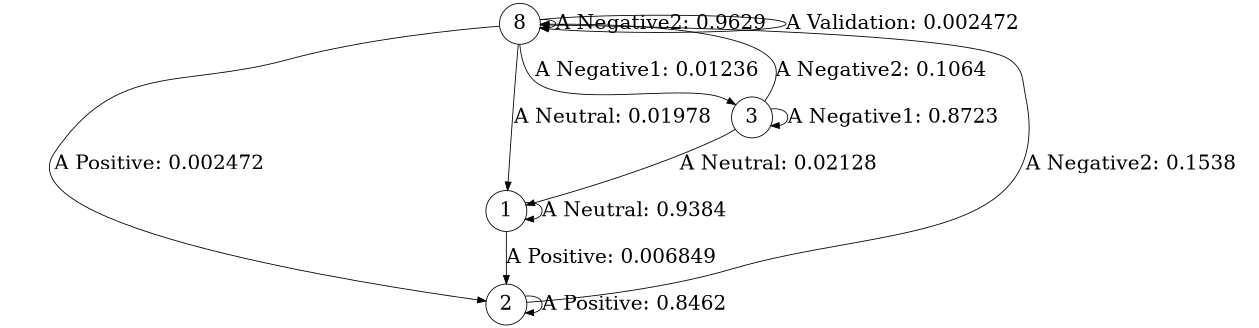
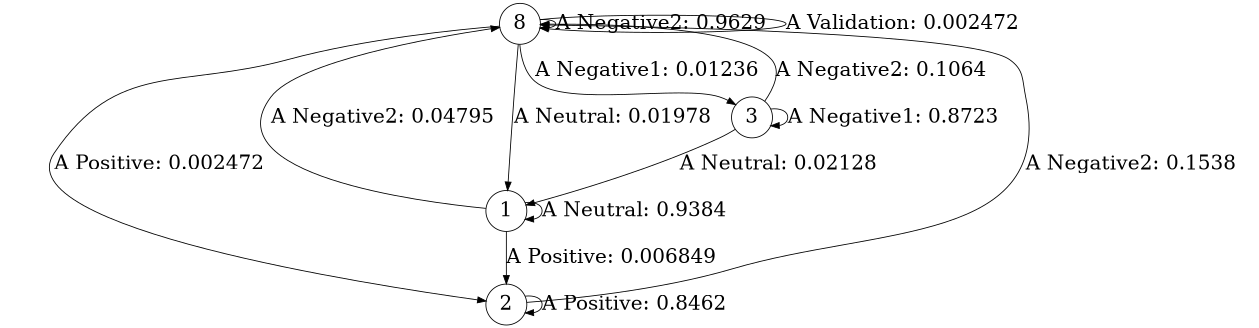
edge "1" -> "8": added, label "A Negative2: 0.04795"
